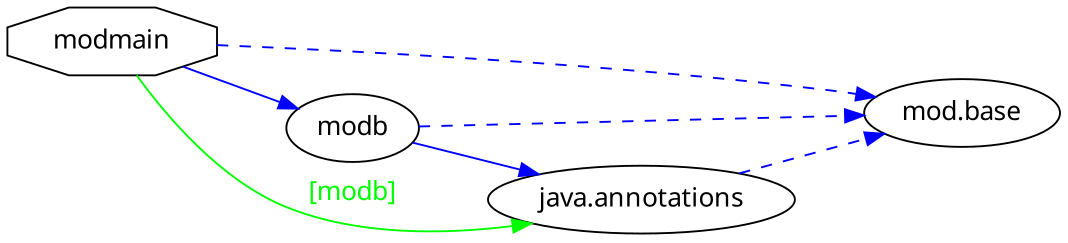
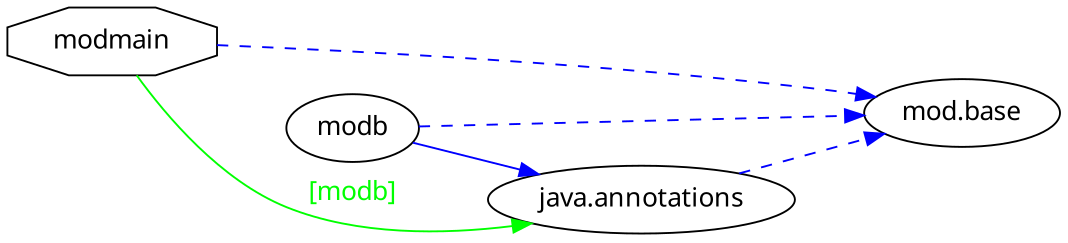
edge "modmain" -> "modb": removed
